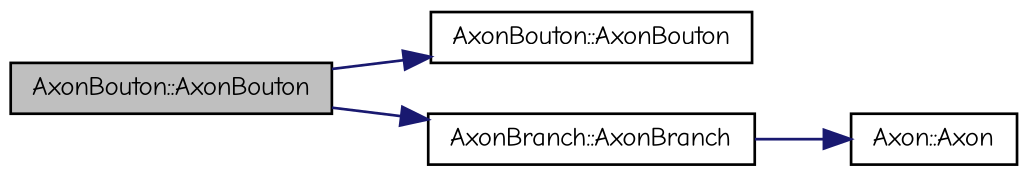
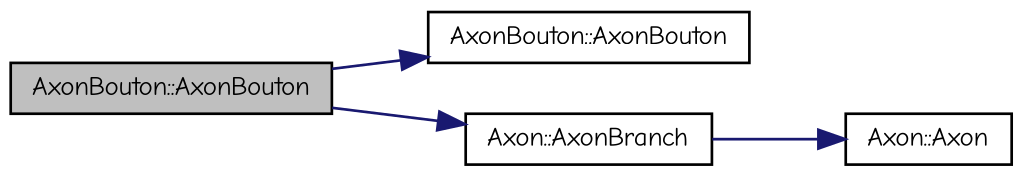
node "AxonBranch::AxonBranch": label "AxonBranch::AxonBranch" -> "Axon::AxonBranch"
